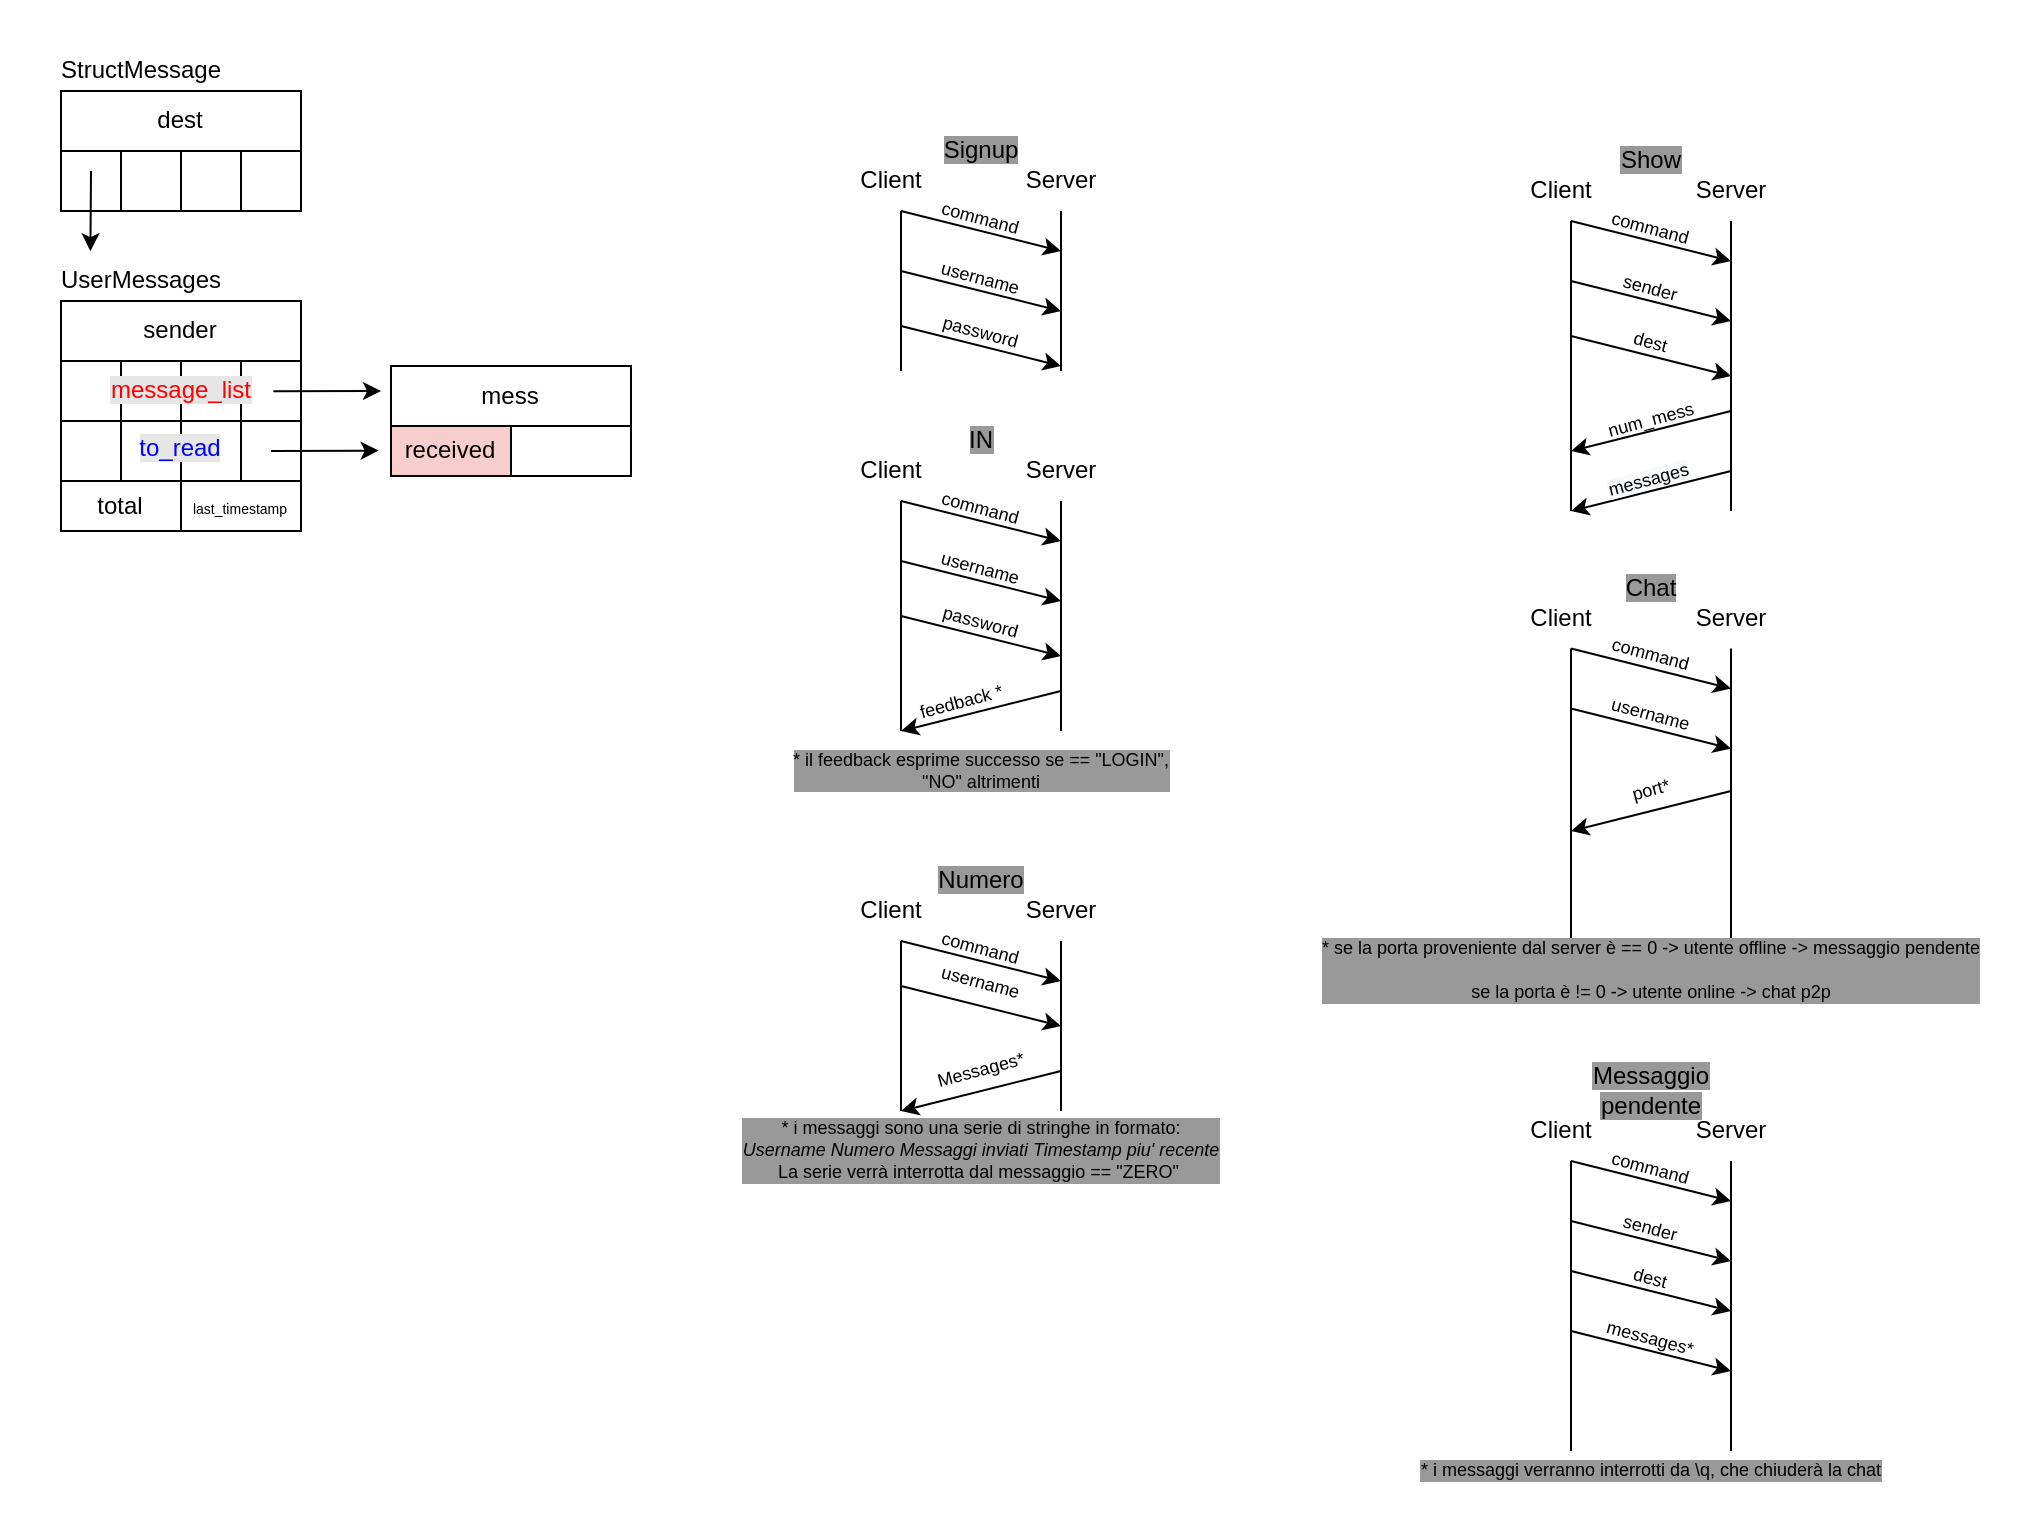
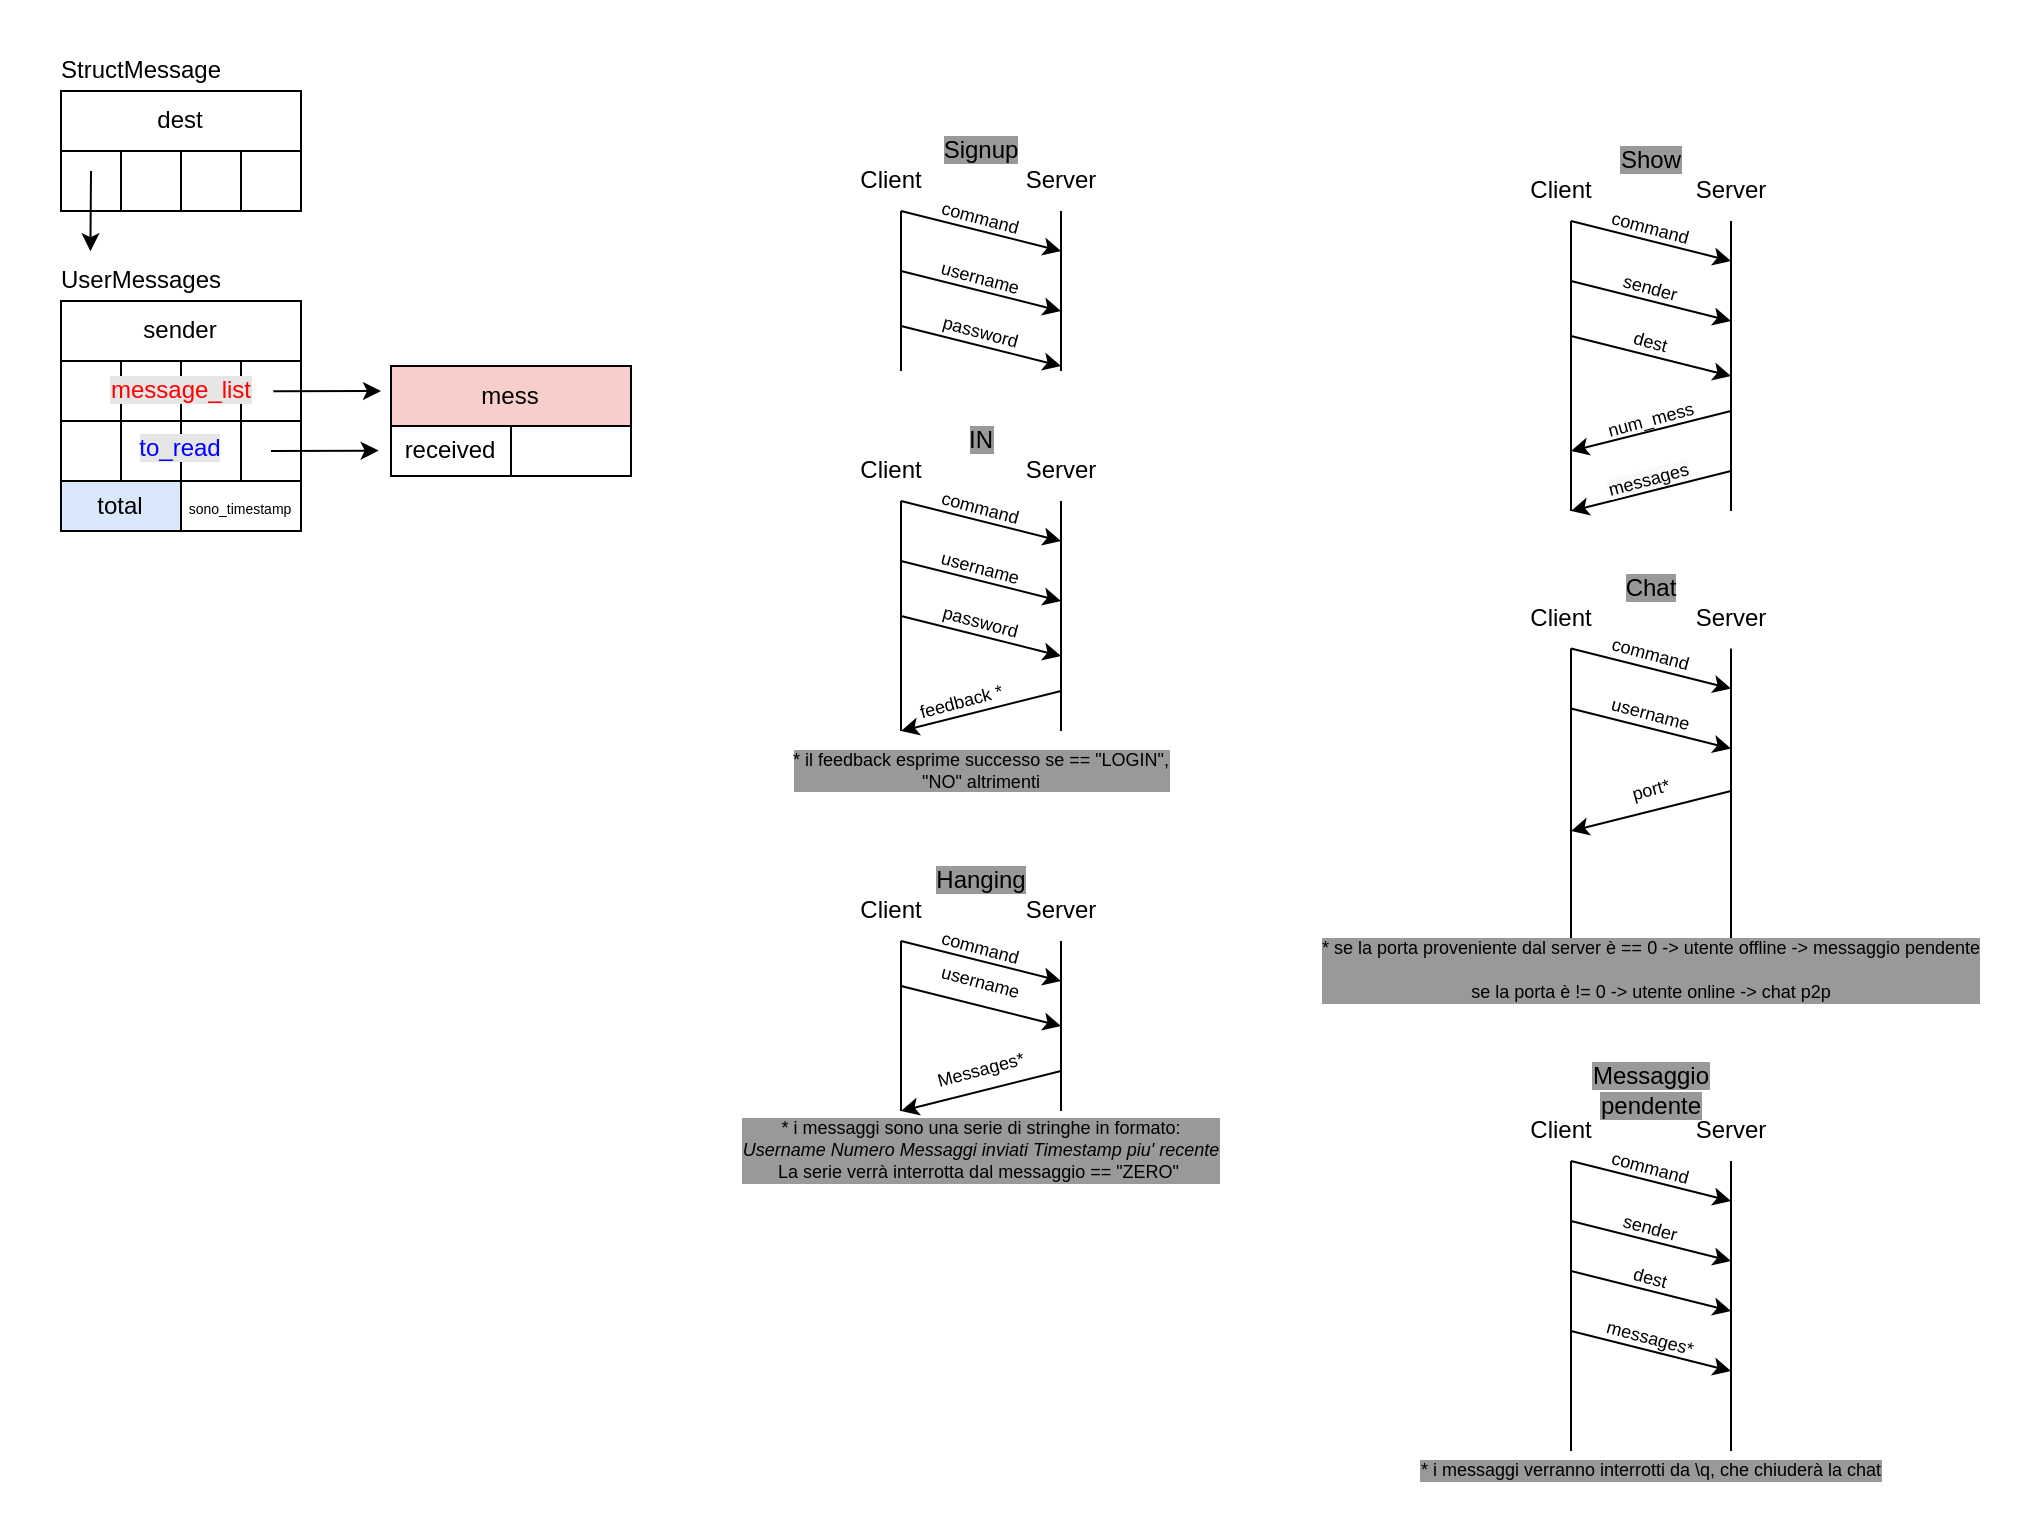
node "mess": fillcolor #ffffff -> #f8cecc
node "received": fillcolor #f8cecc -> #ffffff
node "total": fillcolor #ffffff -> #dae8fc
node "last_timestamp": label "last_timestamp" -> "sono_timestamp"
node "Numero": label "Numero" -> "Hanging"
